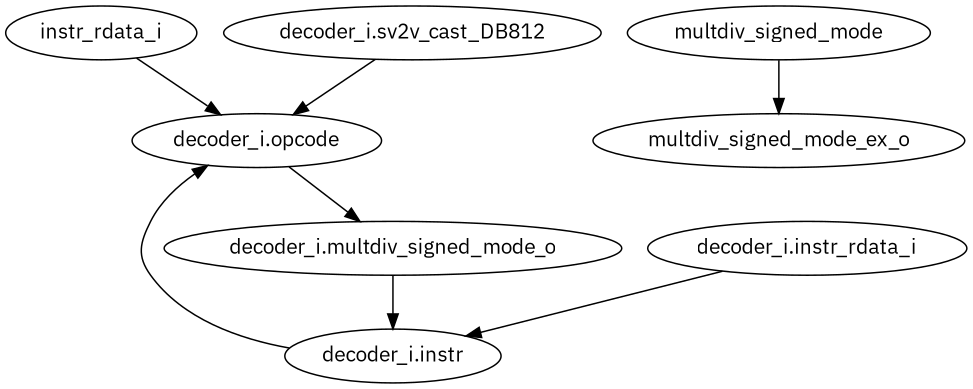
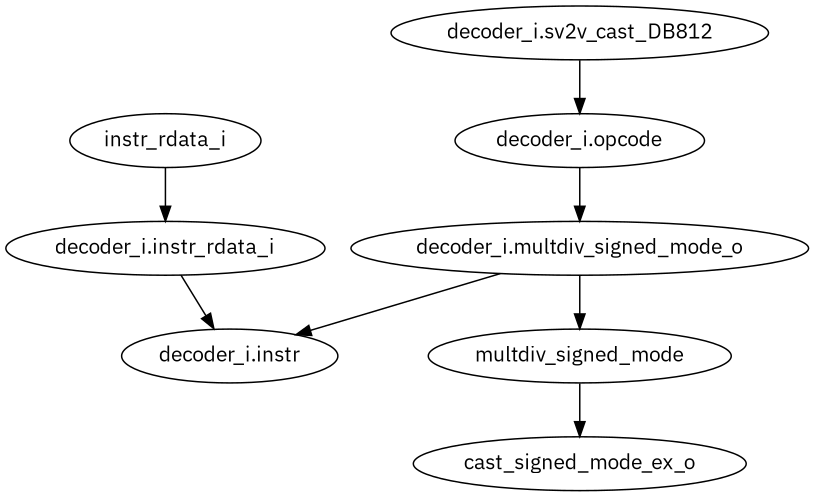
edge "instr_rdata_i" -> "decoder_i.opcode": now "instr_rdata_i" -> "decoder_i.instr_rdata_i"
node "multdiv_signed_mode_ex_o": label "multdiv_signed_mode_ex_o" -> "cast_signed_mode_ex_o"
edge "decoder_i.instr" -> "decoder_i.opcode": removed
edge "decoder_i.multdiv_signed_mode_o" -> "multdiv_signed_mode": added
